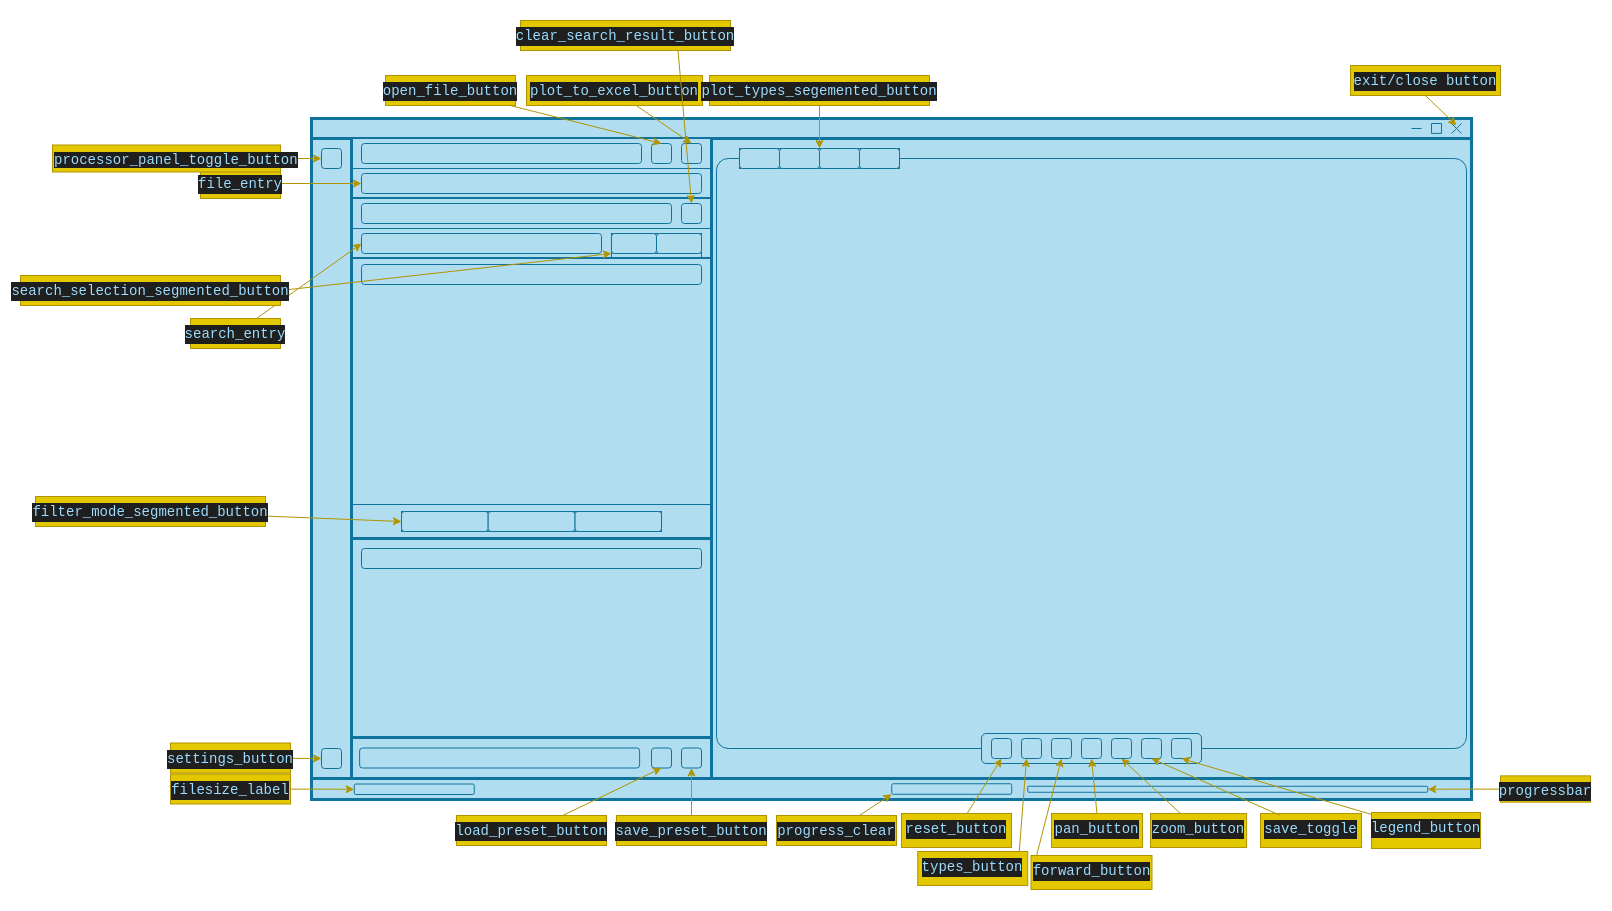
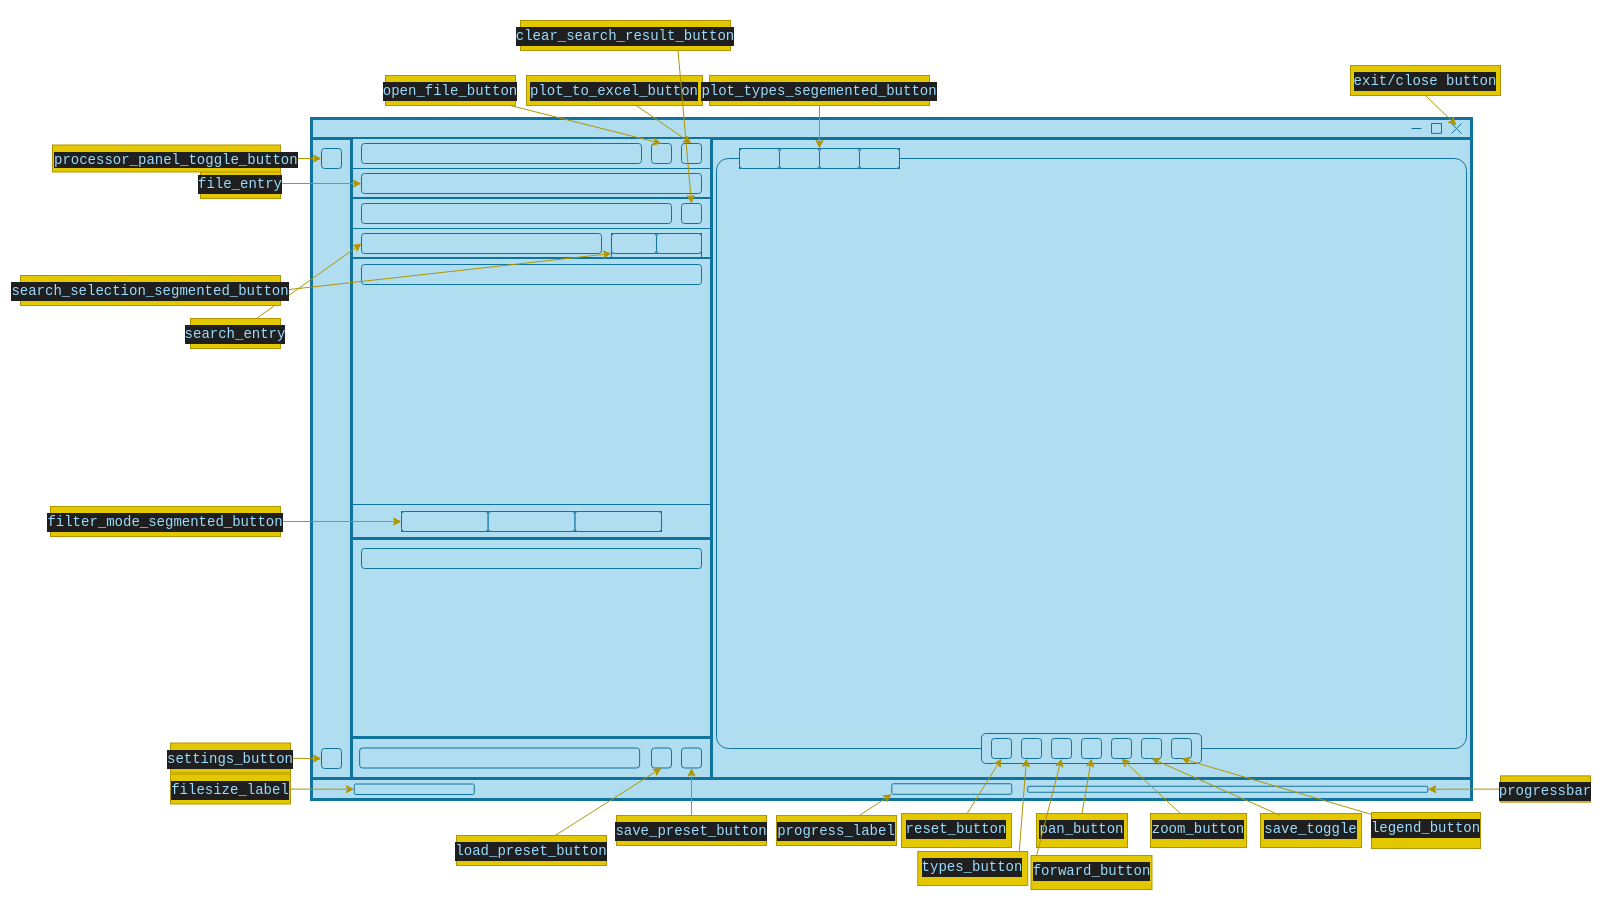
node "filter_mode_segmented_button": moved (151, 512) -> (166, 522)
node "progress_clear": label "progress_clear" -> "progress_label"
node "load_preset_button": moved (532, 831) -> (532, 851)
node "pan_button": moved (1097, 831) -> (1082, 831)
